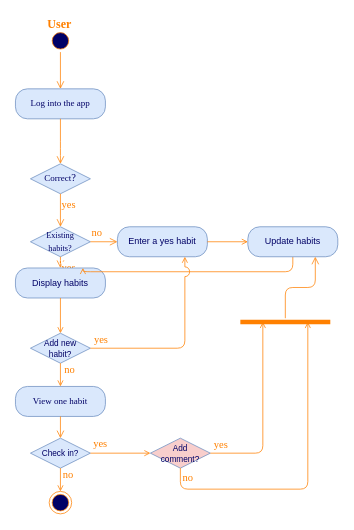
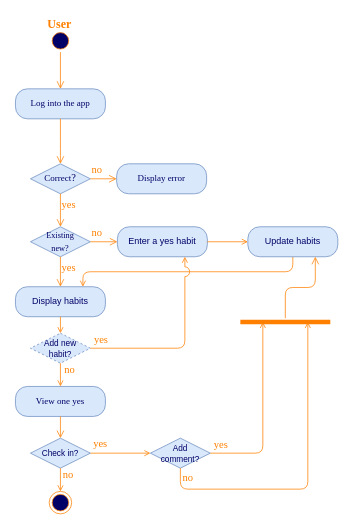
edge "Correct?" -> "Display error": added, label "no"
node "Display error": added
node "Existing habits?": label "Existing habits?" -> "Existing new?"
node "Display habits": moved (60, 283) -> (60, 302)
node "Add new habit?": style solid -> dashed
node "View one habit": label "View one habit" -> "View one yes"
node "Add comment?": fillcolor #f8cecc -> #dae8fc
